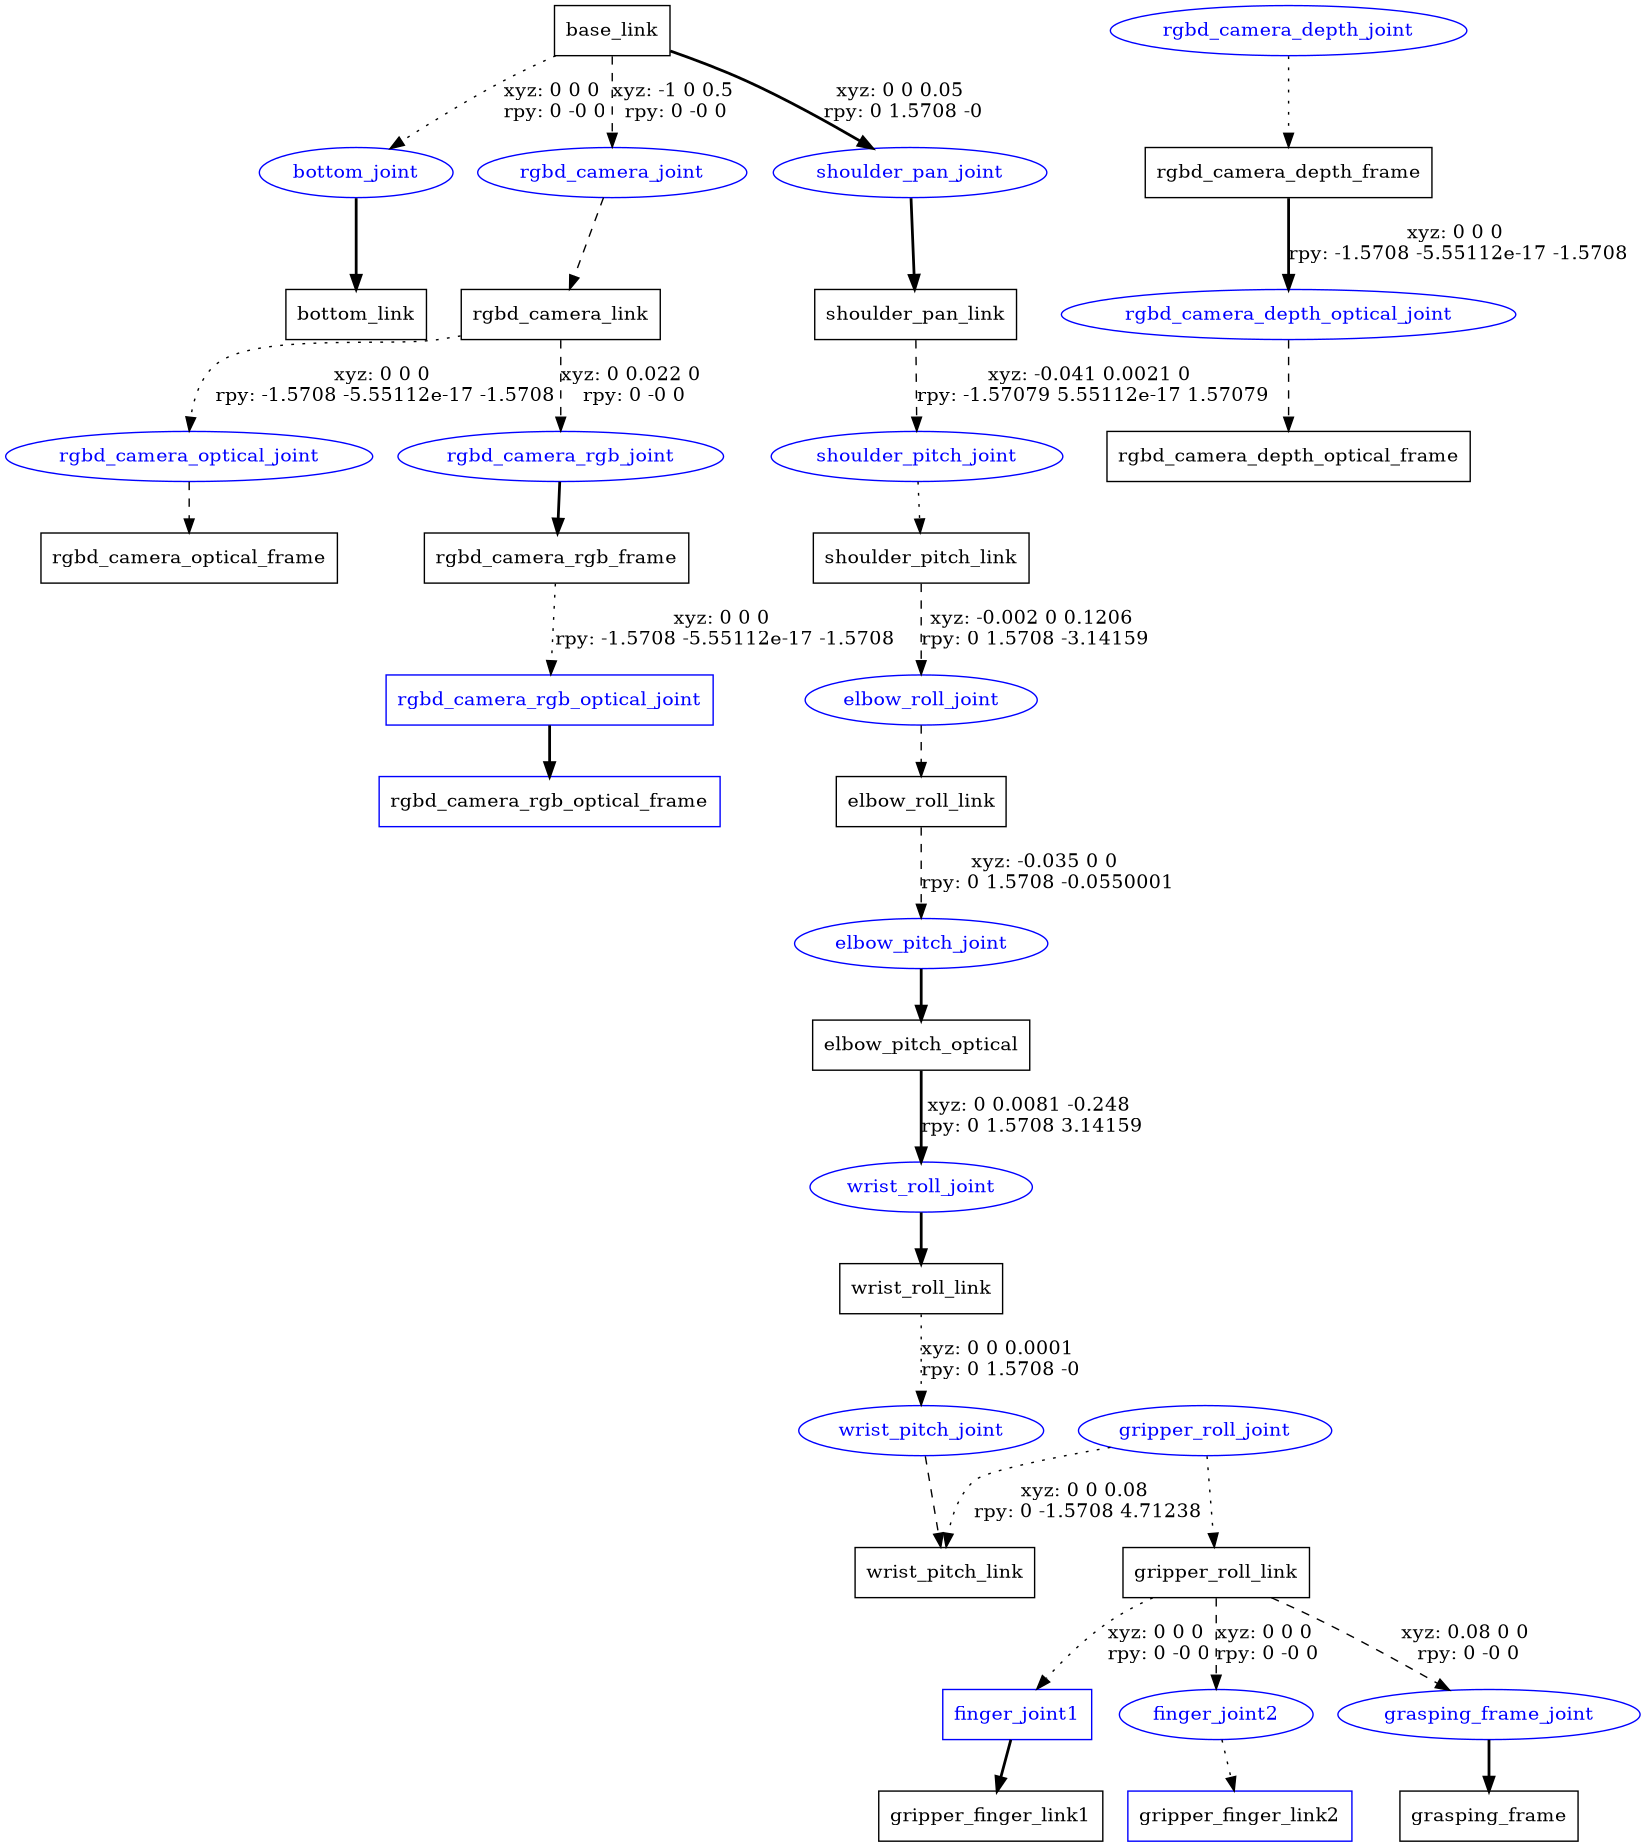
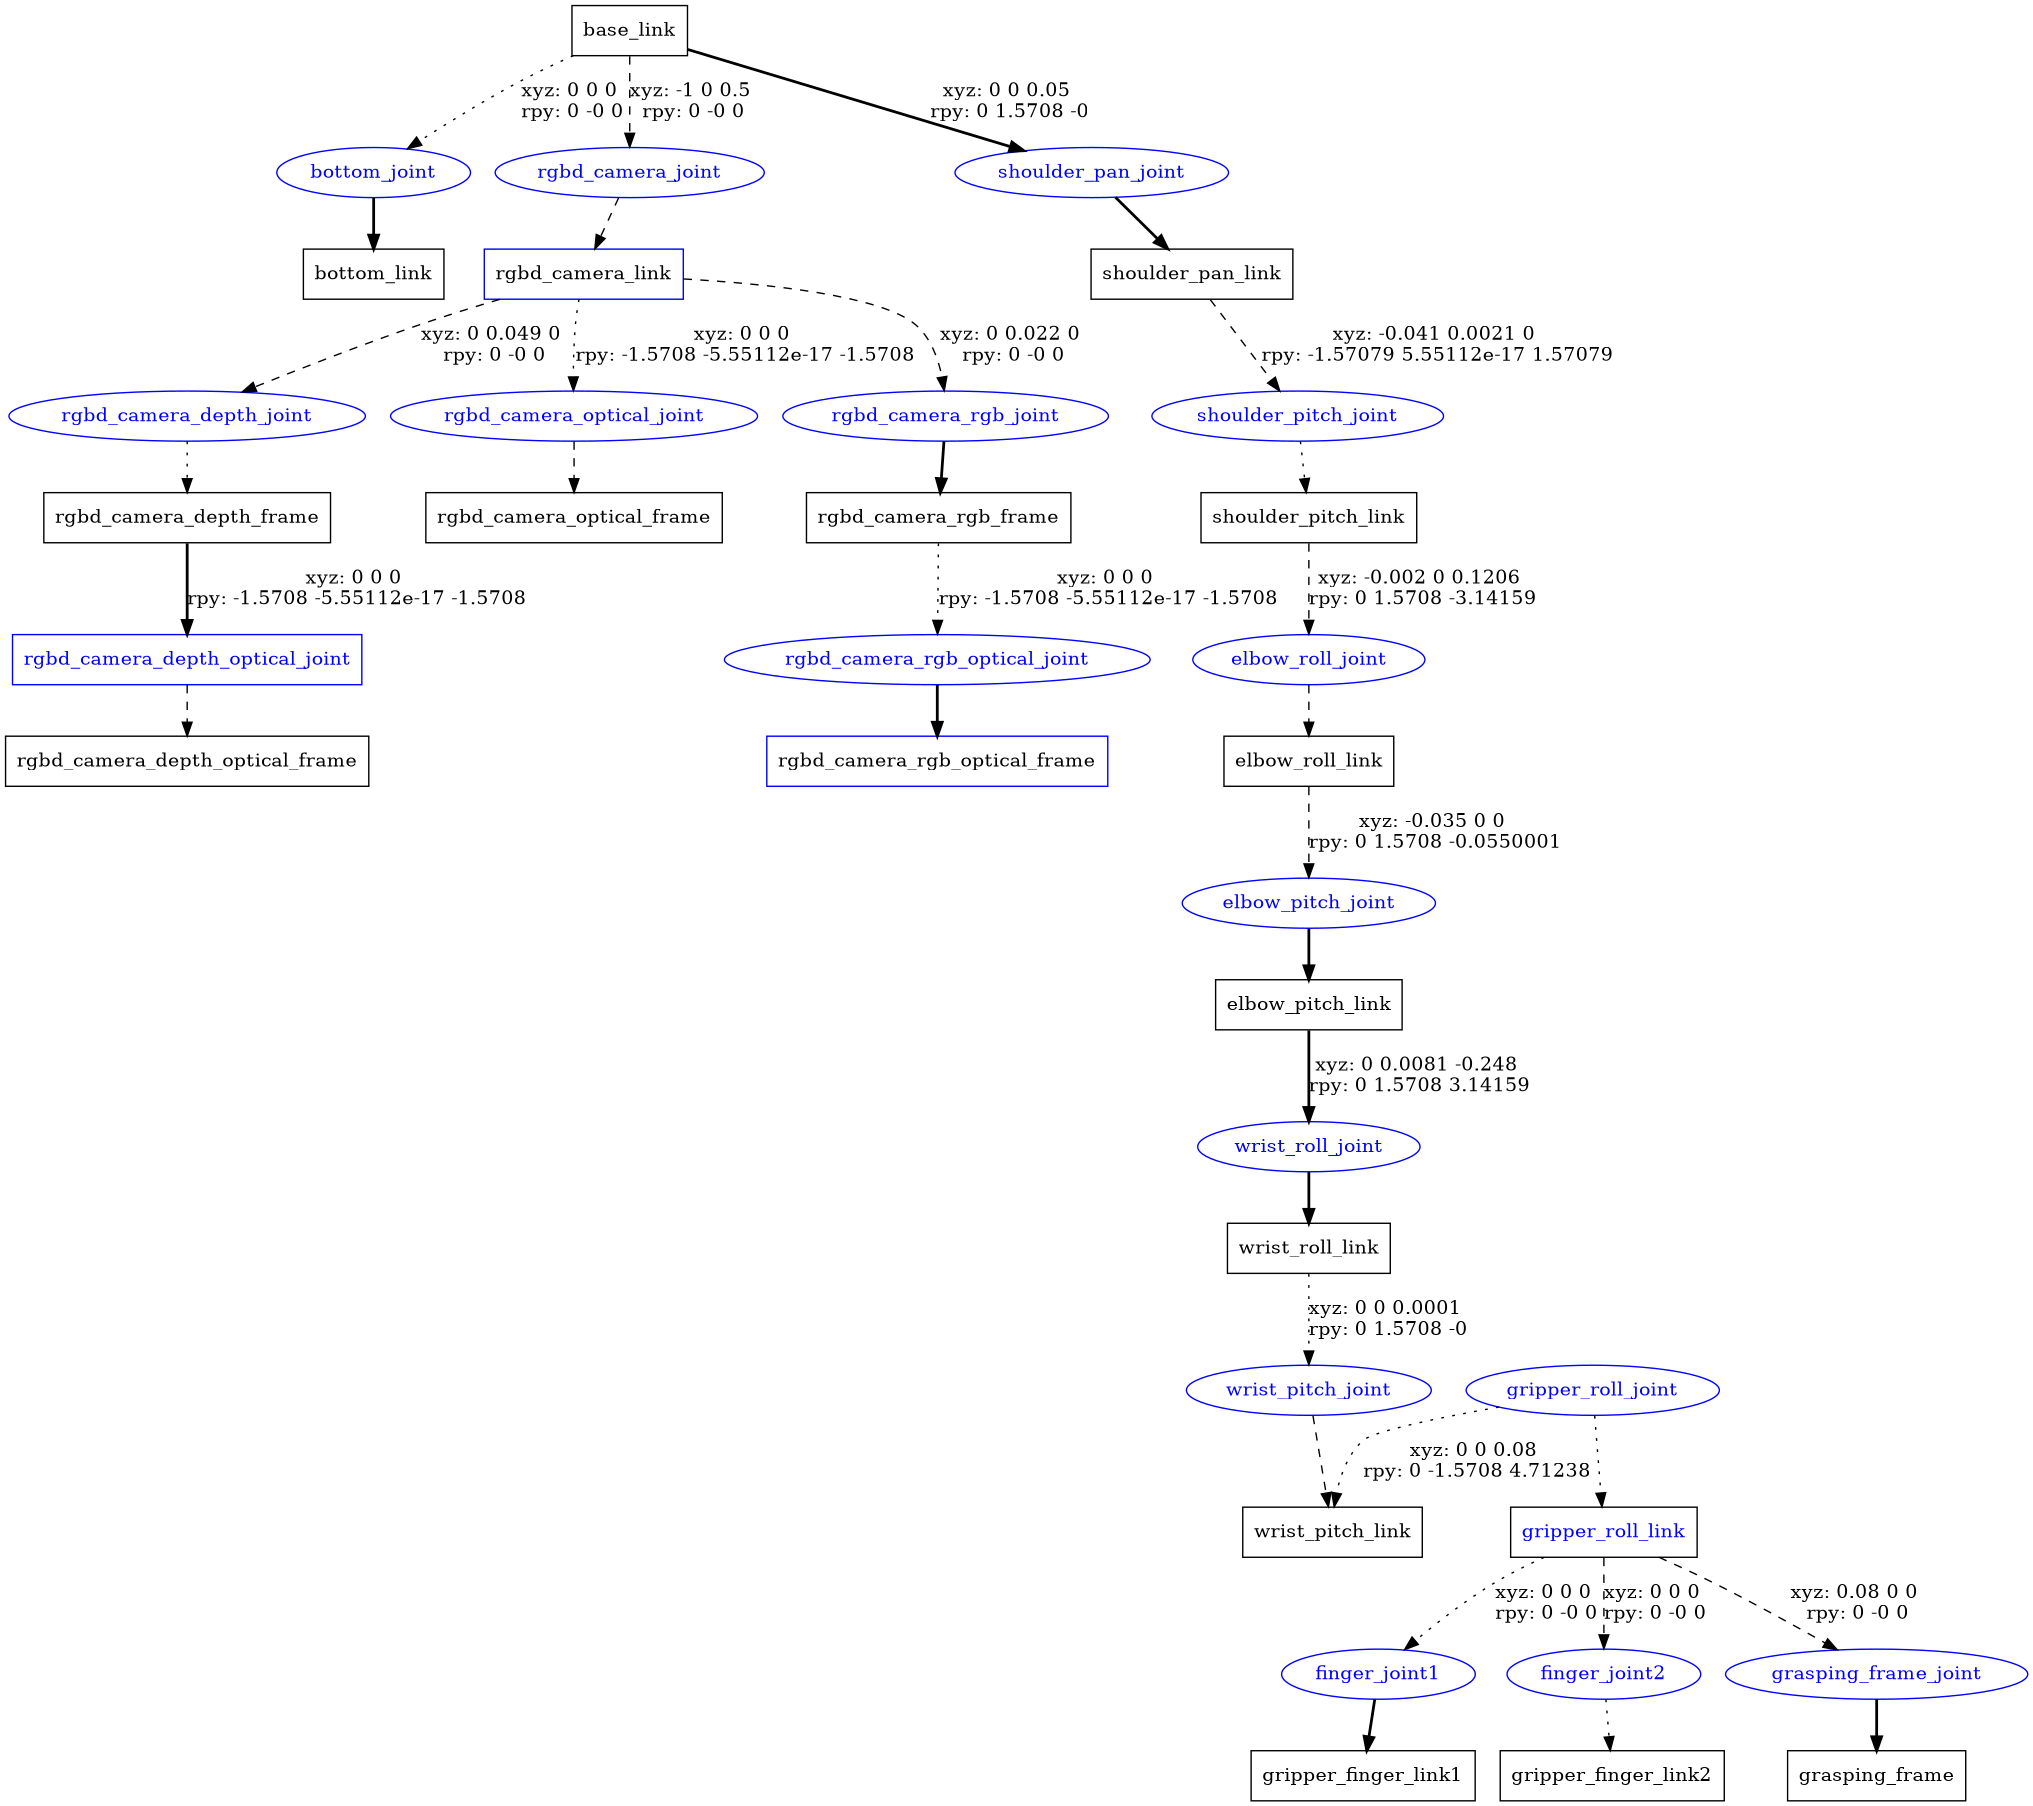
node "rgbd_camera_link": color black -> blue
node "rgbd_camera_depth_optical_joint": shape ellipse -> box
edge "rgbd_camera_link" -> "rgbd_camera_depth_joint": added, label "xyz: 0 0.049 0 rpy: 0 -0 0"
node "rgbd_camera_rgb_optical_joint": shape box -> ellipse
node "elbow_pitch_optical": label "elbow_pitch_optical" -> "elbow_pitch_link"
node "gripper_roll_link": fontcolor black -> blue
node "finger_joint1": shape box -> ellipse
node "gripper_finger_link2": color blue -> black
